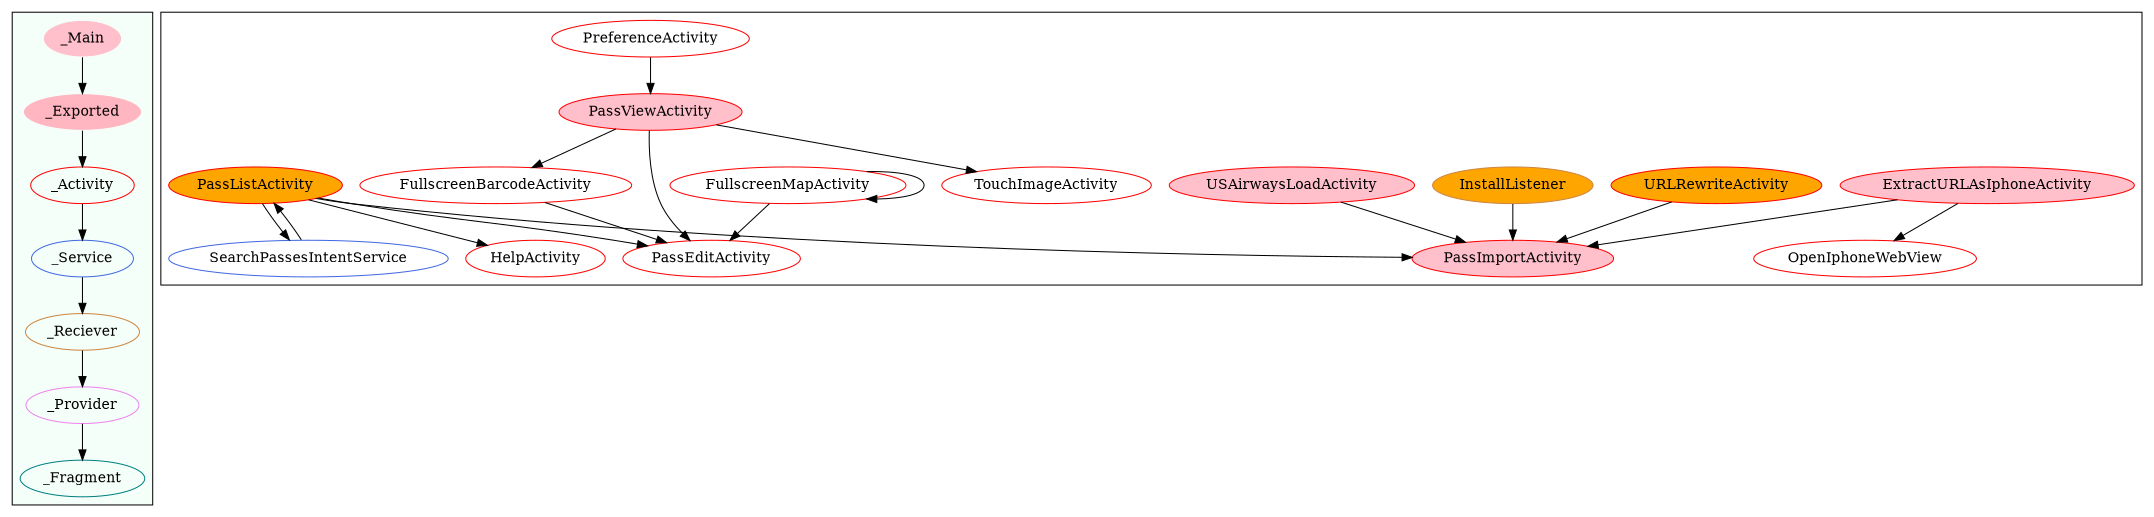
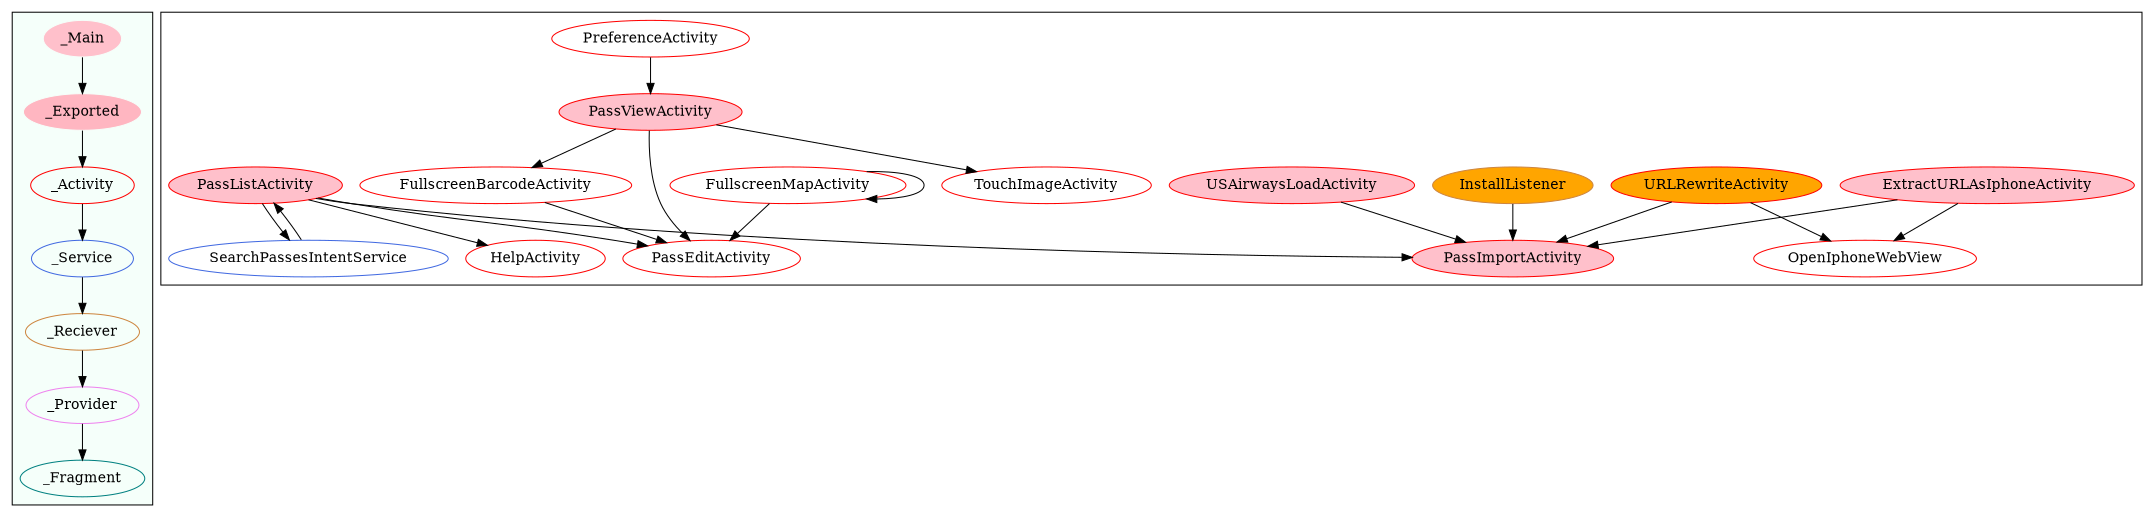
node "PassListActivity": fillcolor orange -> pink
edge "URLRewriteActivity" -> "OpenIphoneWebView": added
